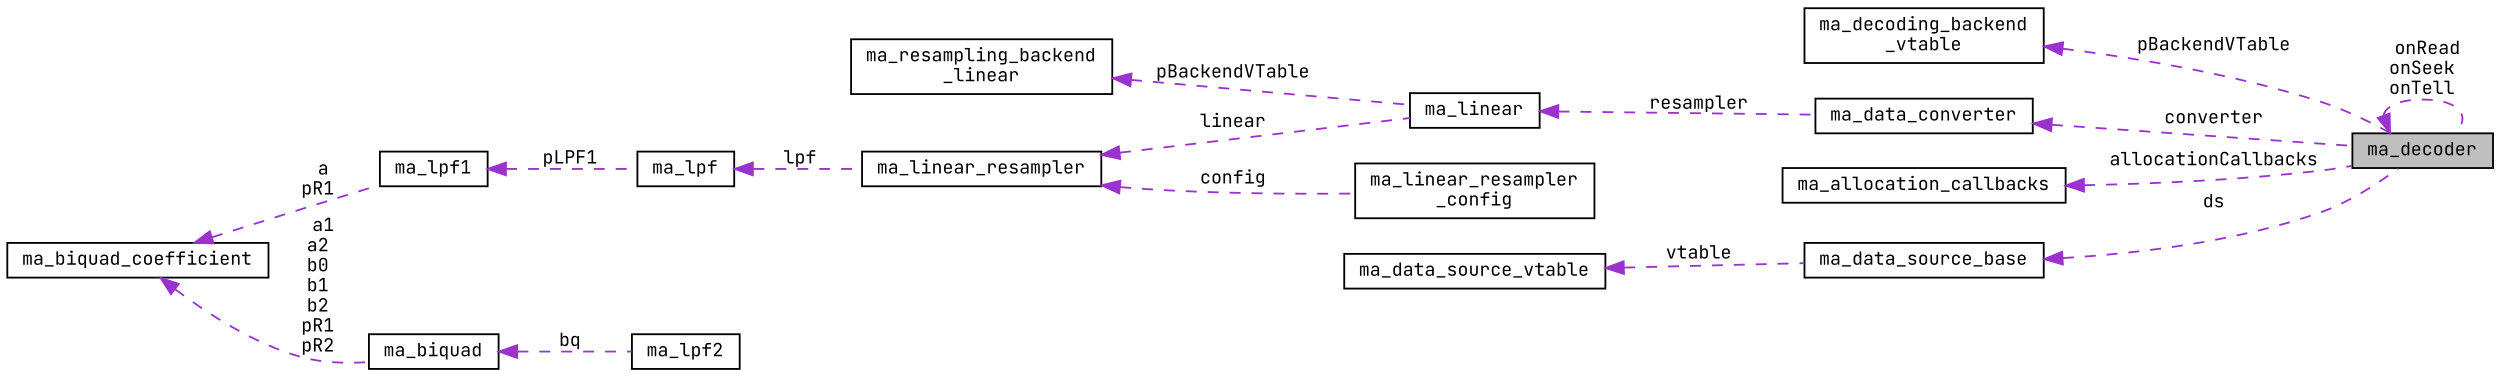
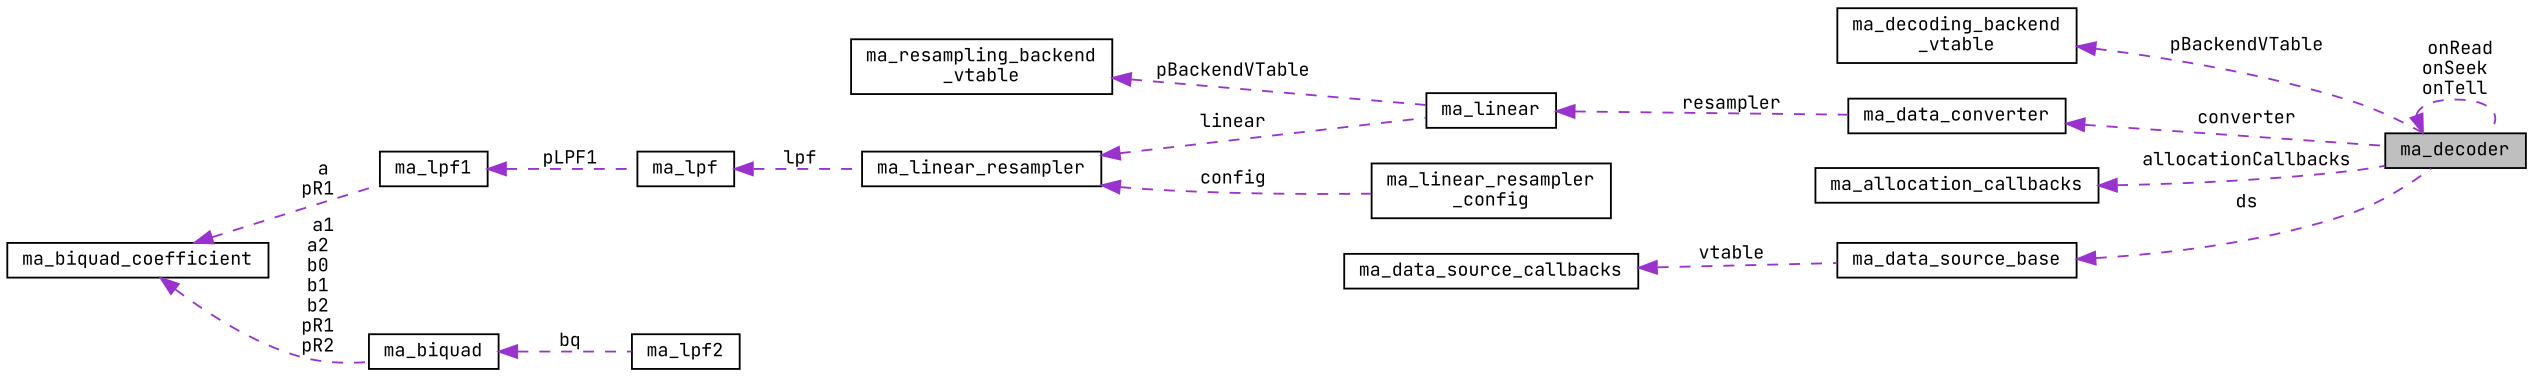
node "ma_resampling_backend _linear": label "ma_resampling_backend _linear" -> "ma_resampling_backend _vtable"
node "ma_data_source_vtable": label "ma_data_source_vtable" -> "ma_data_source_callbacks"
